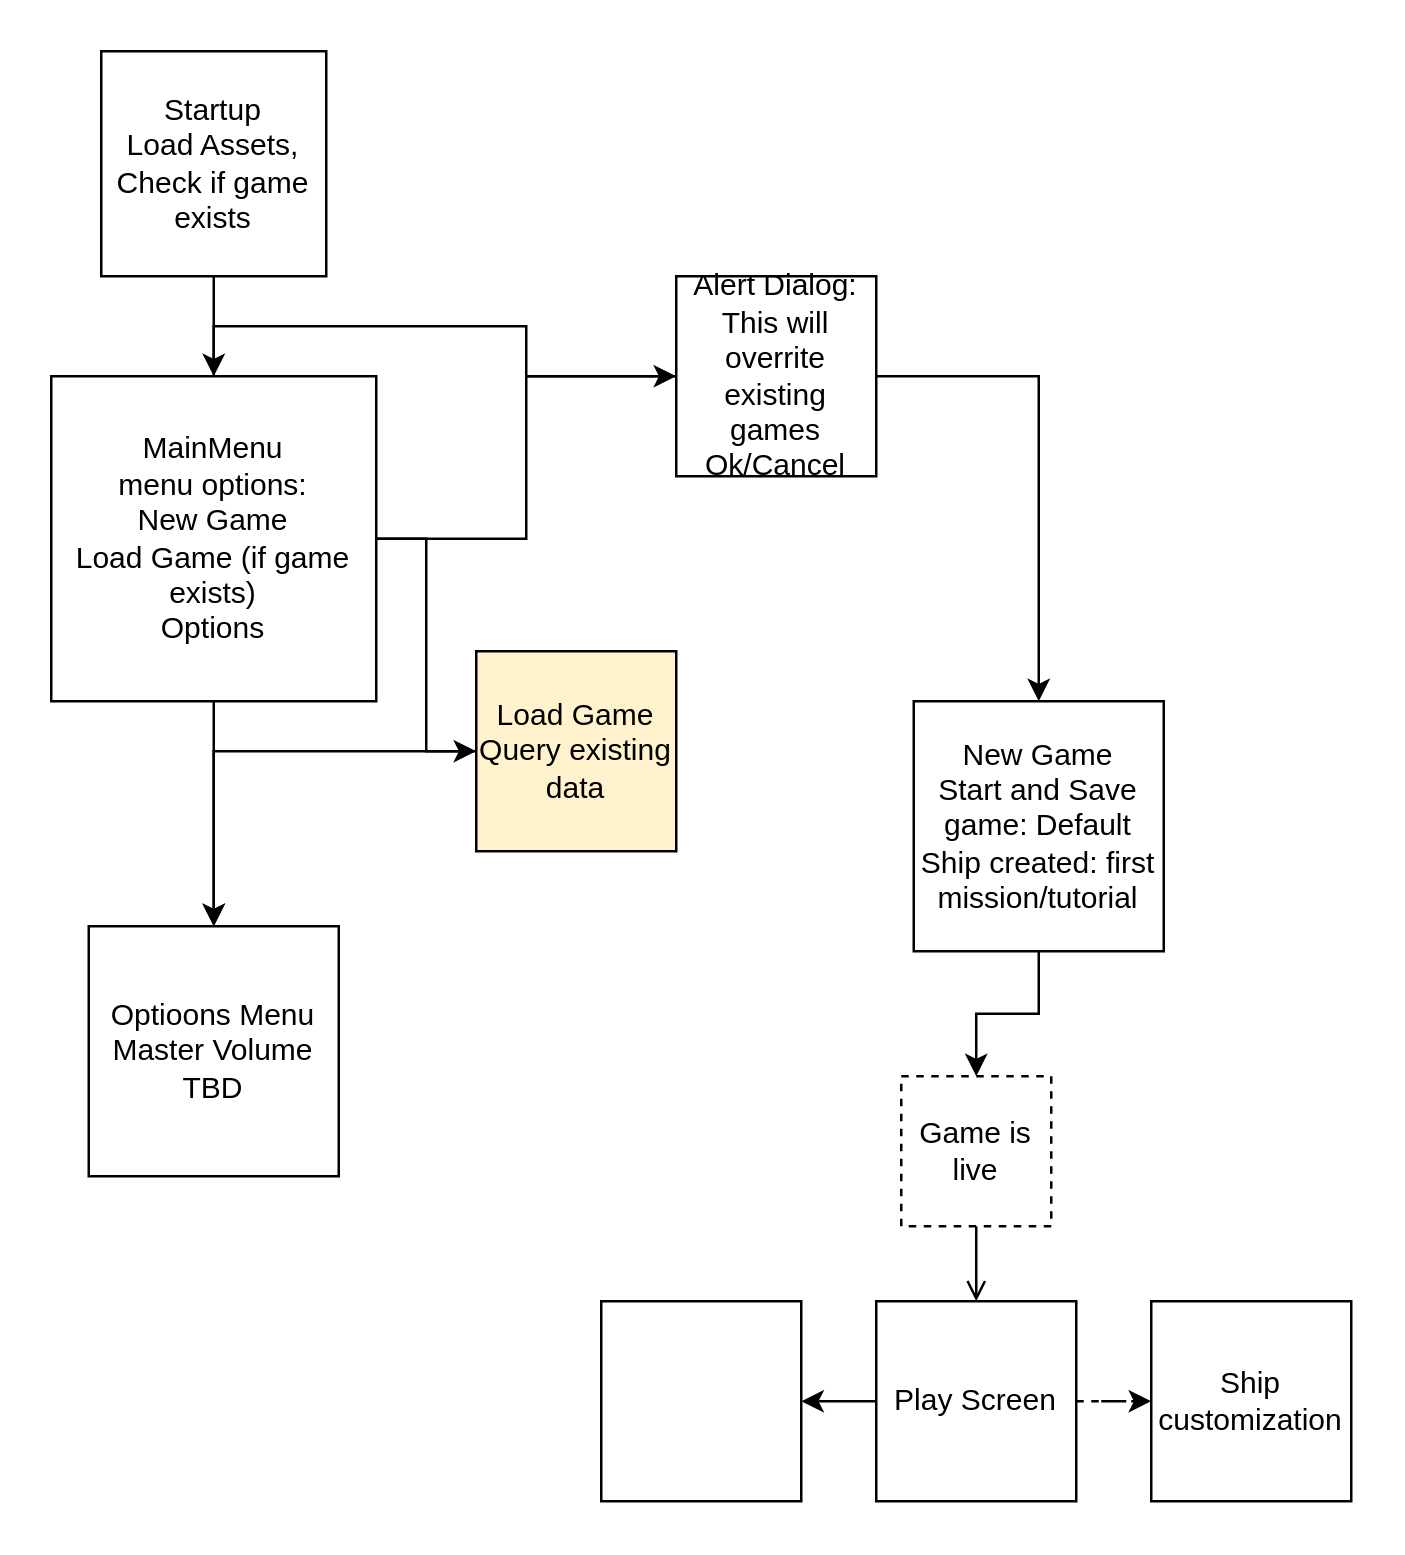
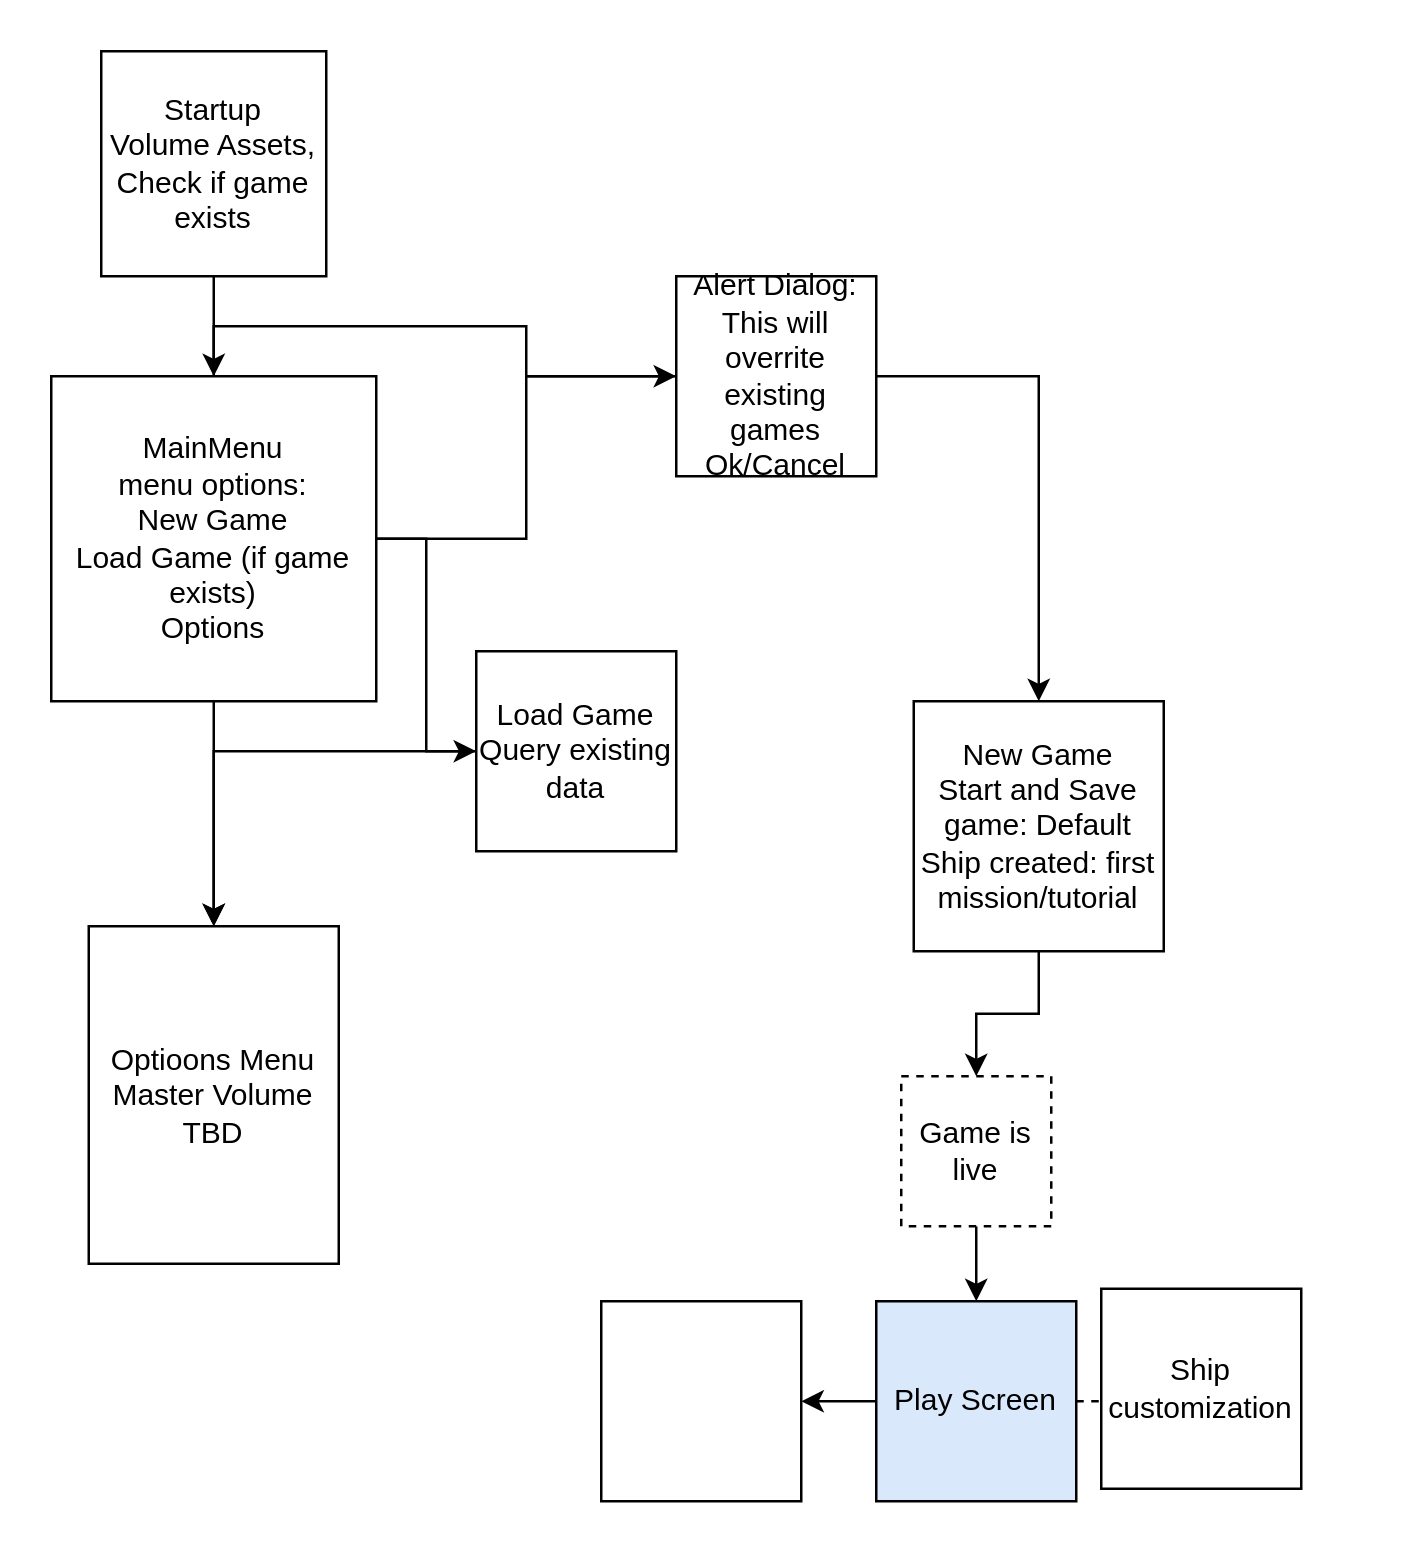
node "Startup Load Assets, Check if game exists": label "Startup Load Assets, Check if game exists" -> "Startup Volume Assets, Check if game exists"
node "Load Game Query existing data": fillcolor #fff2cc -> #ffffff
node "Optioons Menu Master Volume TBD": size 250x250 -> 250x338
edge "Game is live" -> "Play Screen": arrowhead open -> classic
node "Play Screen": fillcolor #ffffff -> #dae8fc
node "Ship customization": moved (1251, 1401) -> (1201, 1389)
